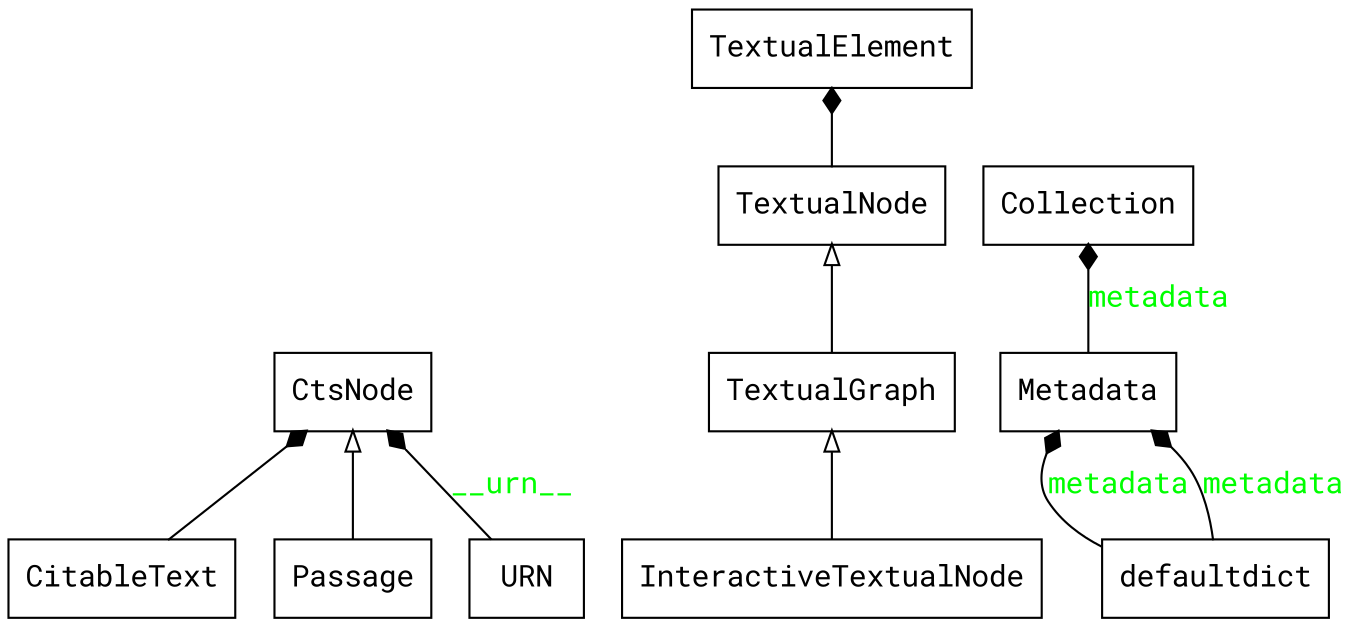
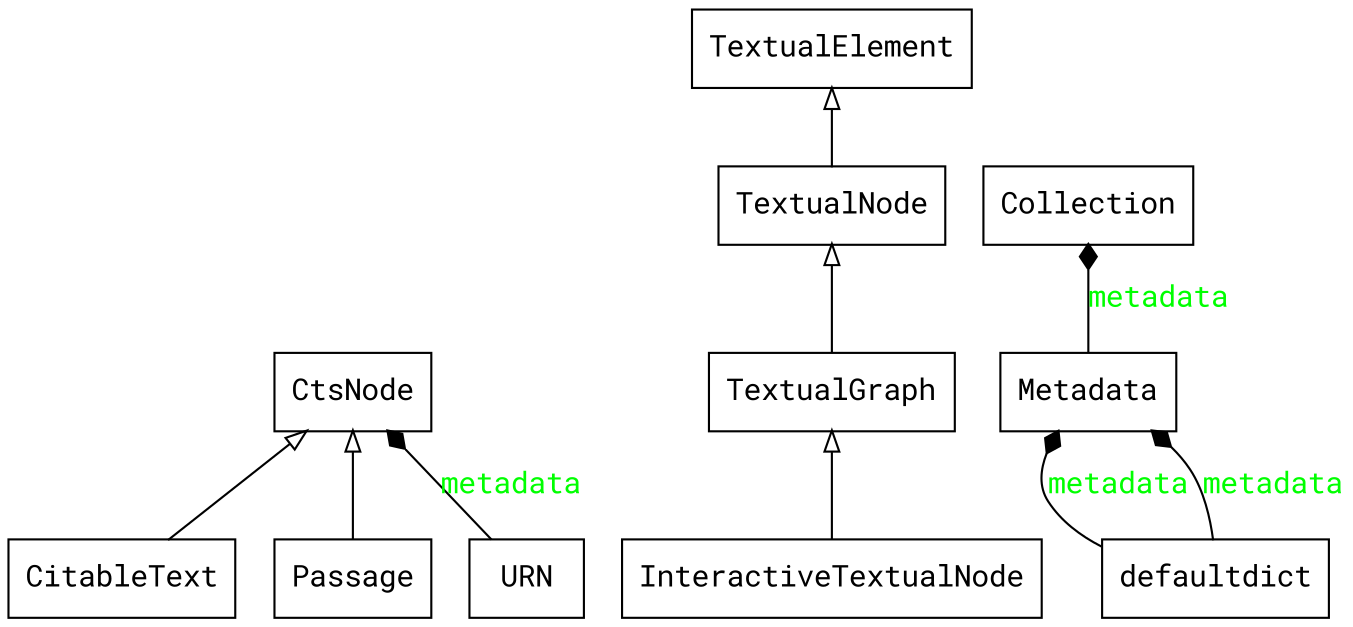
edge "TextualNode" -> "TextualElement": arrowhead diamond -> empty
edge "URN" -> "CtsNode": label "__urn__" -> "metadata"
edge "CitableText" -> "CtsNode": arrowhead diamond -> empty
